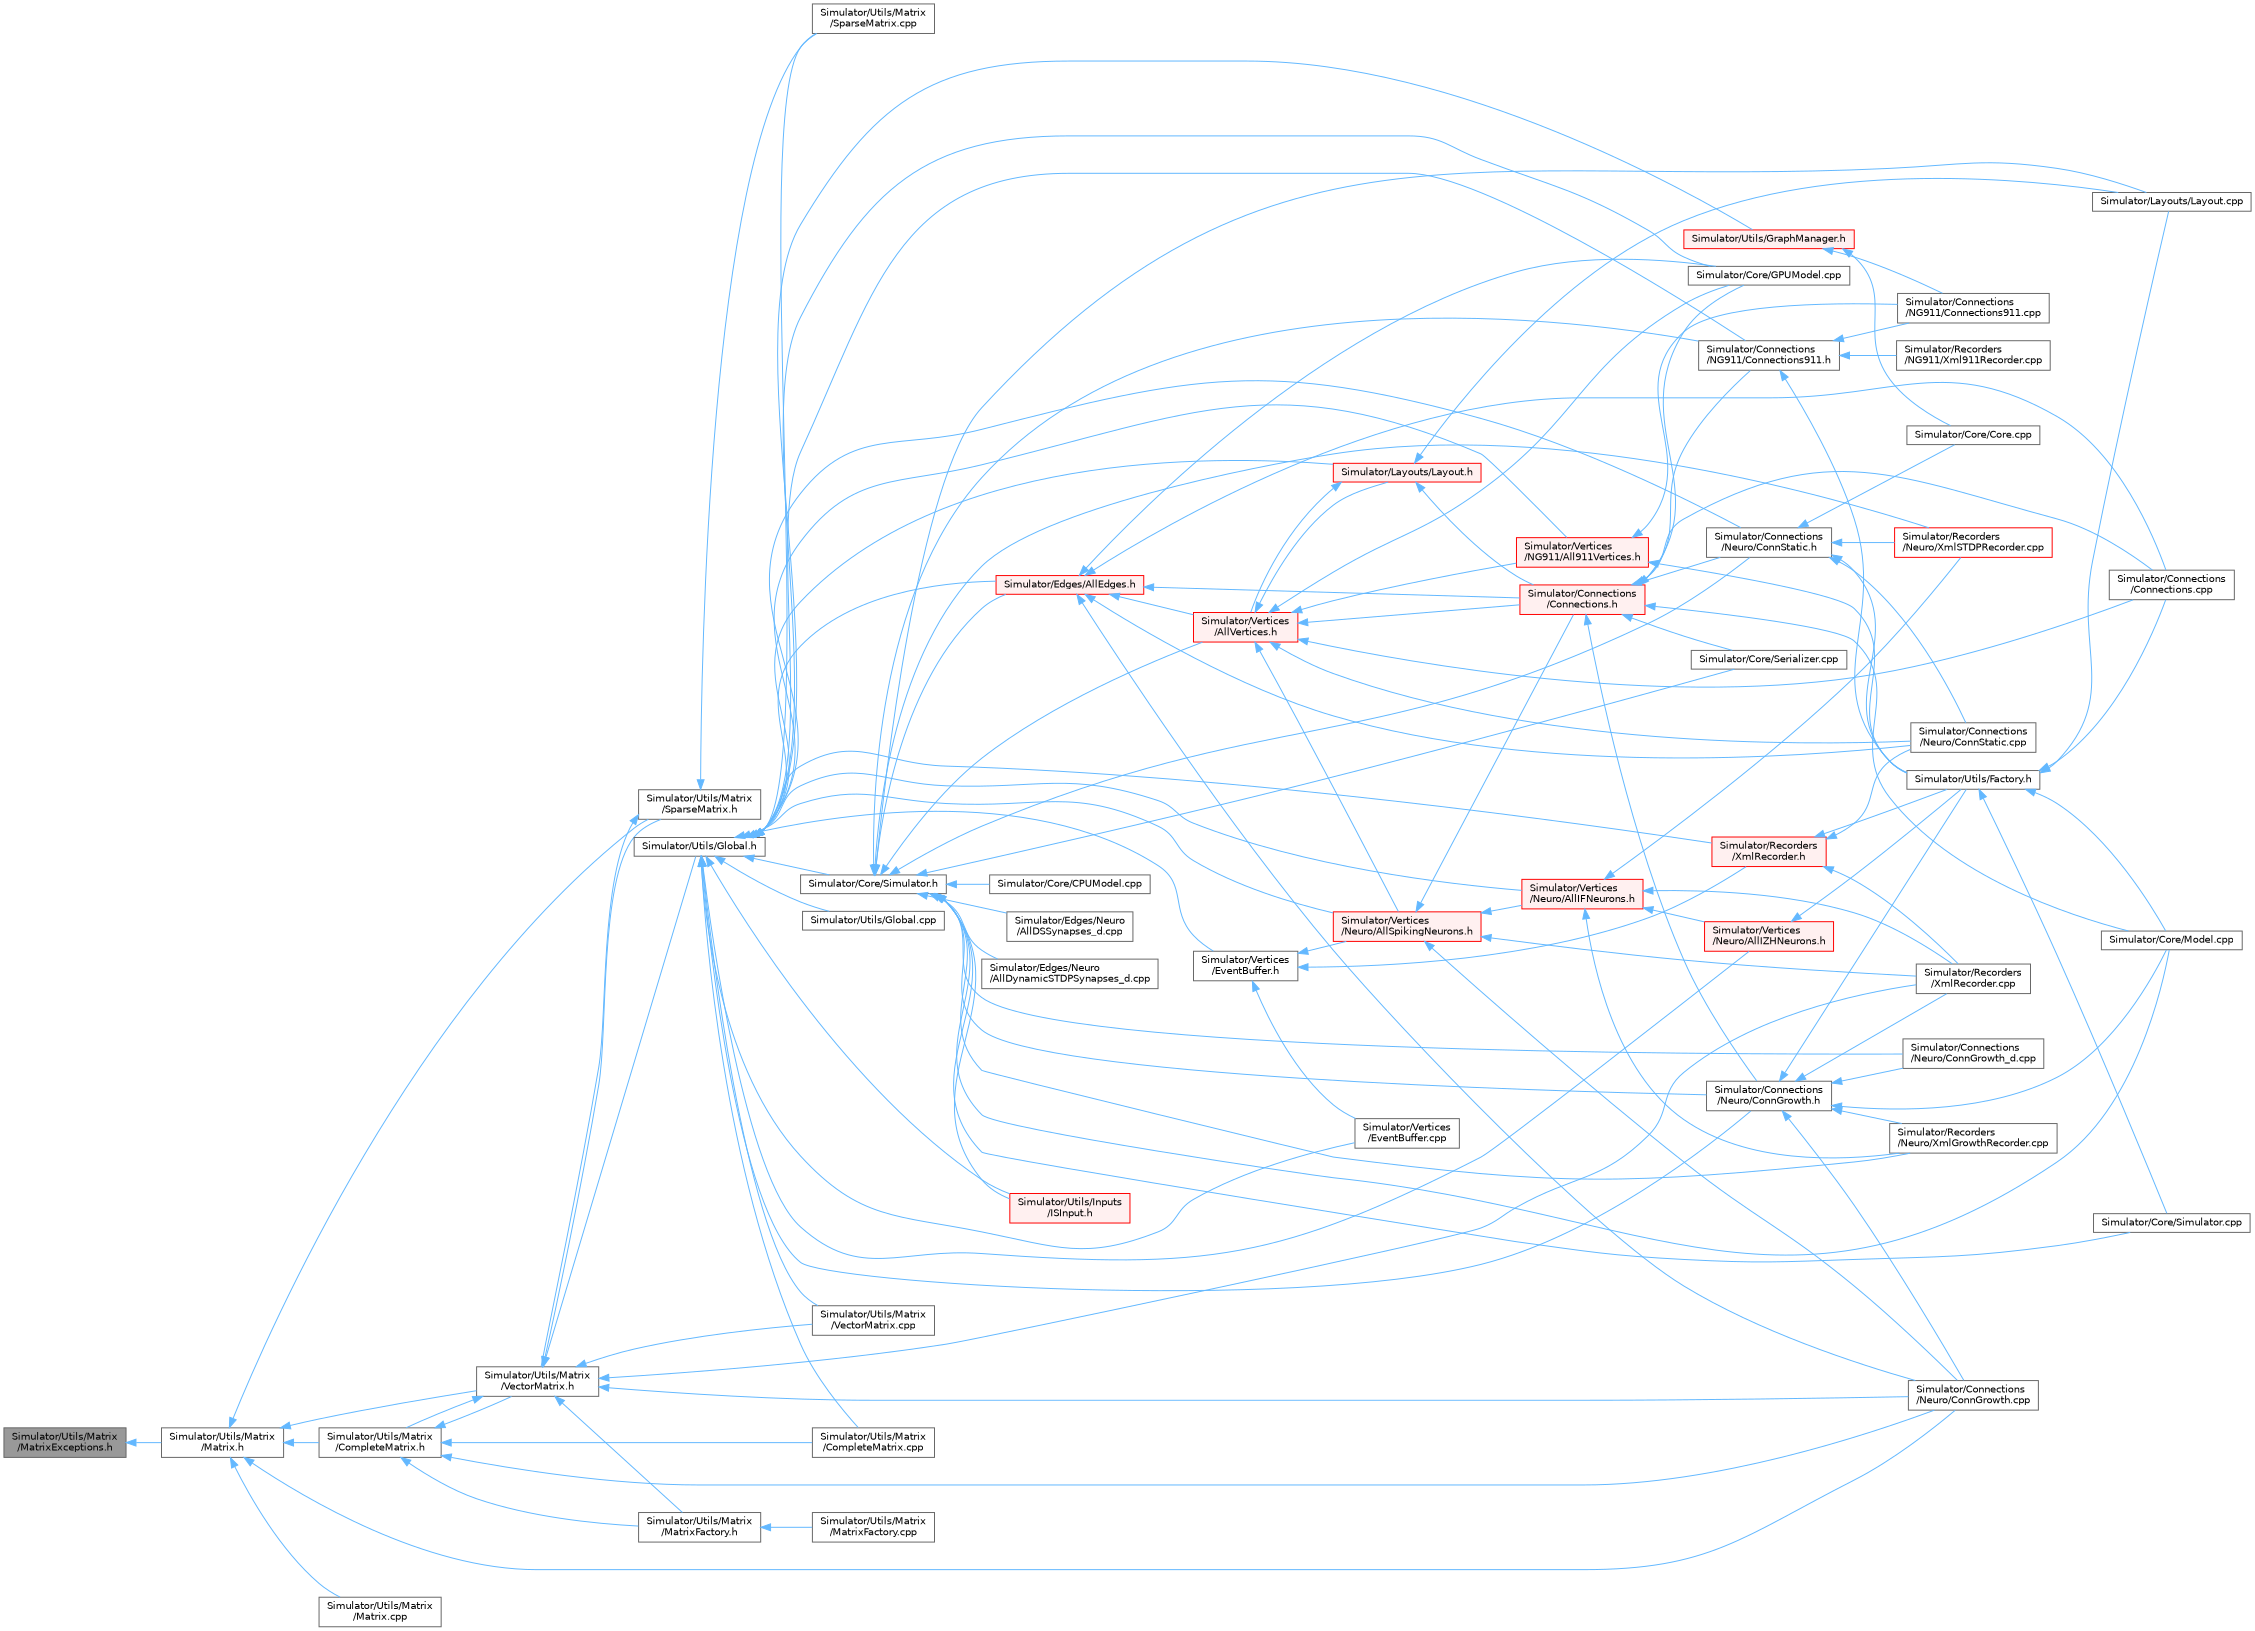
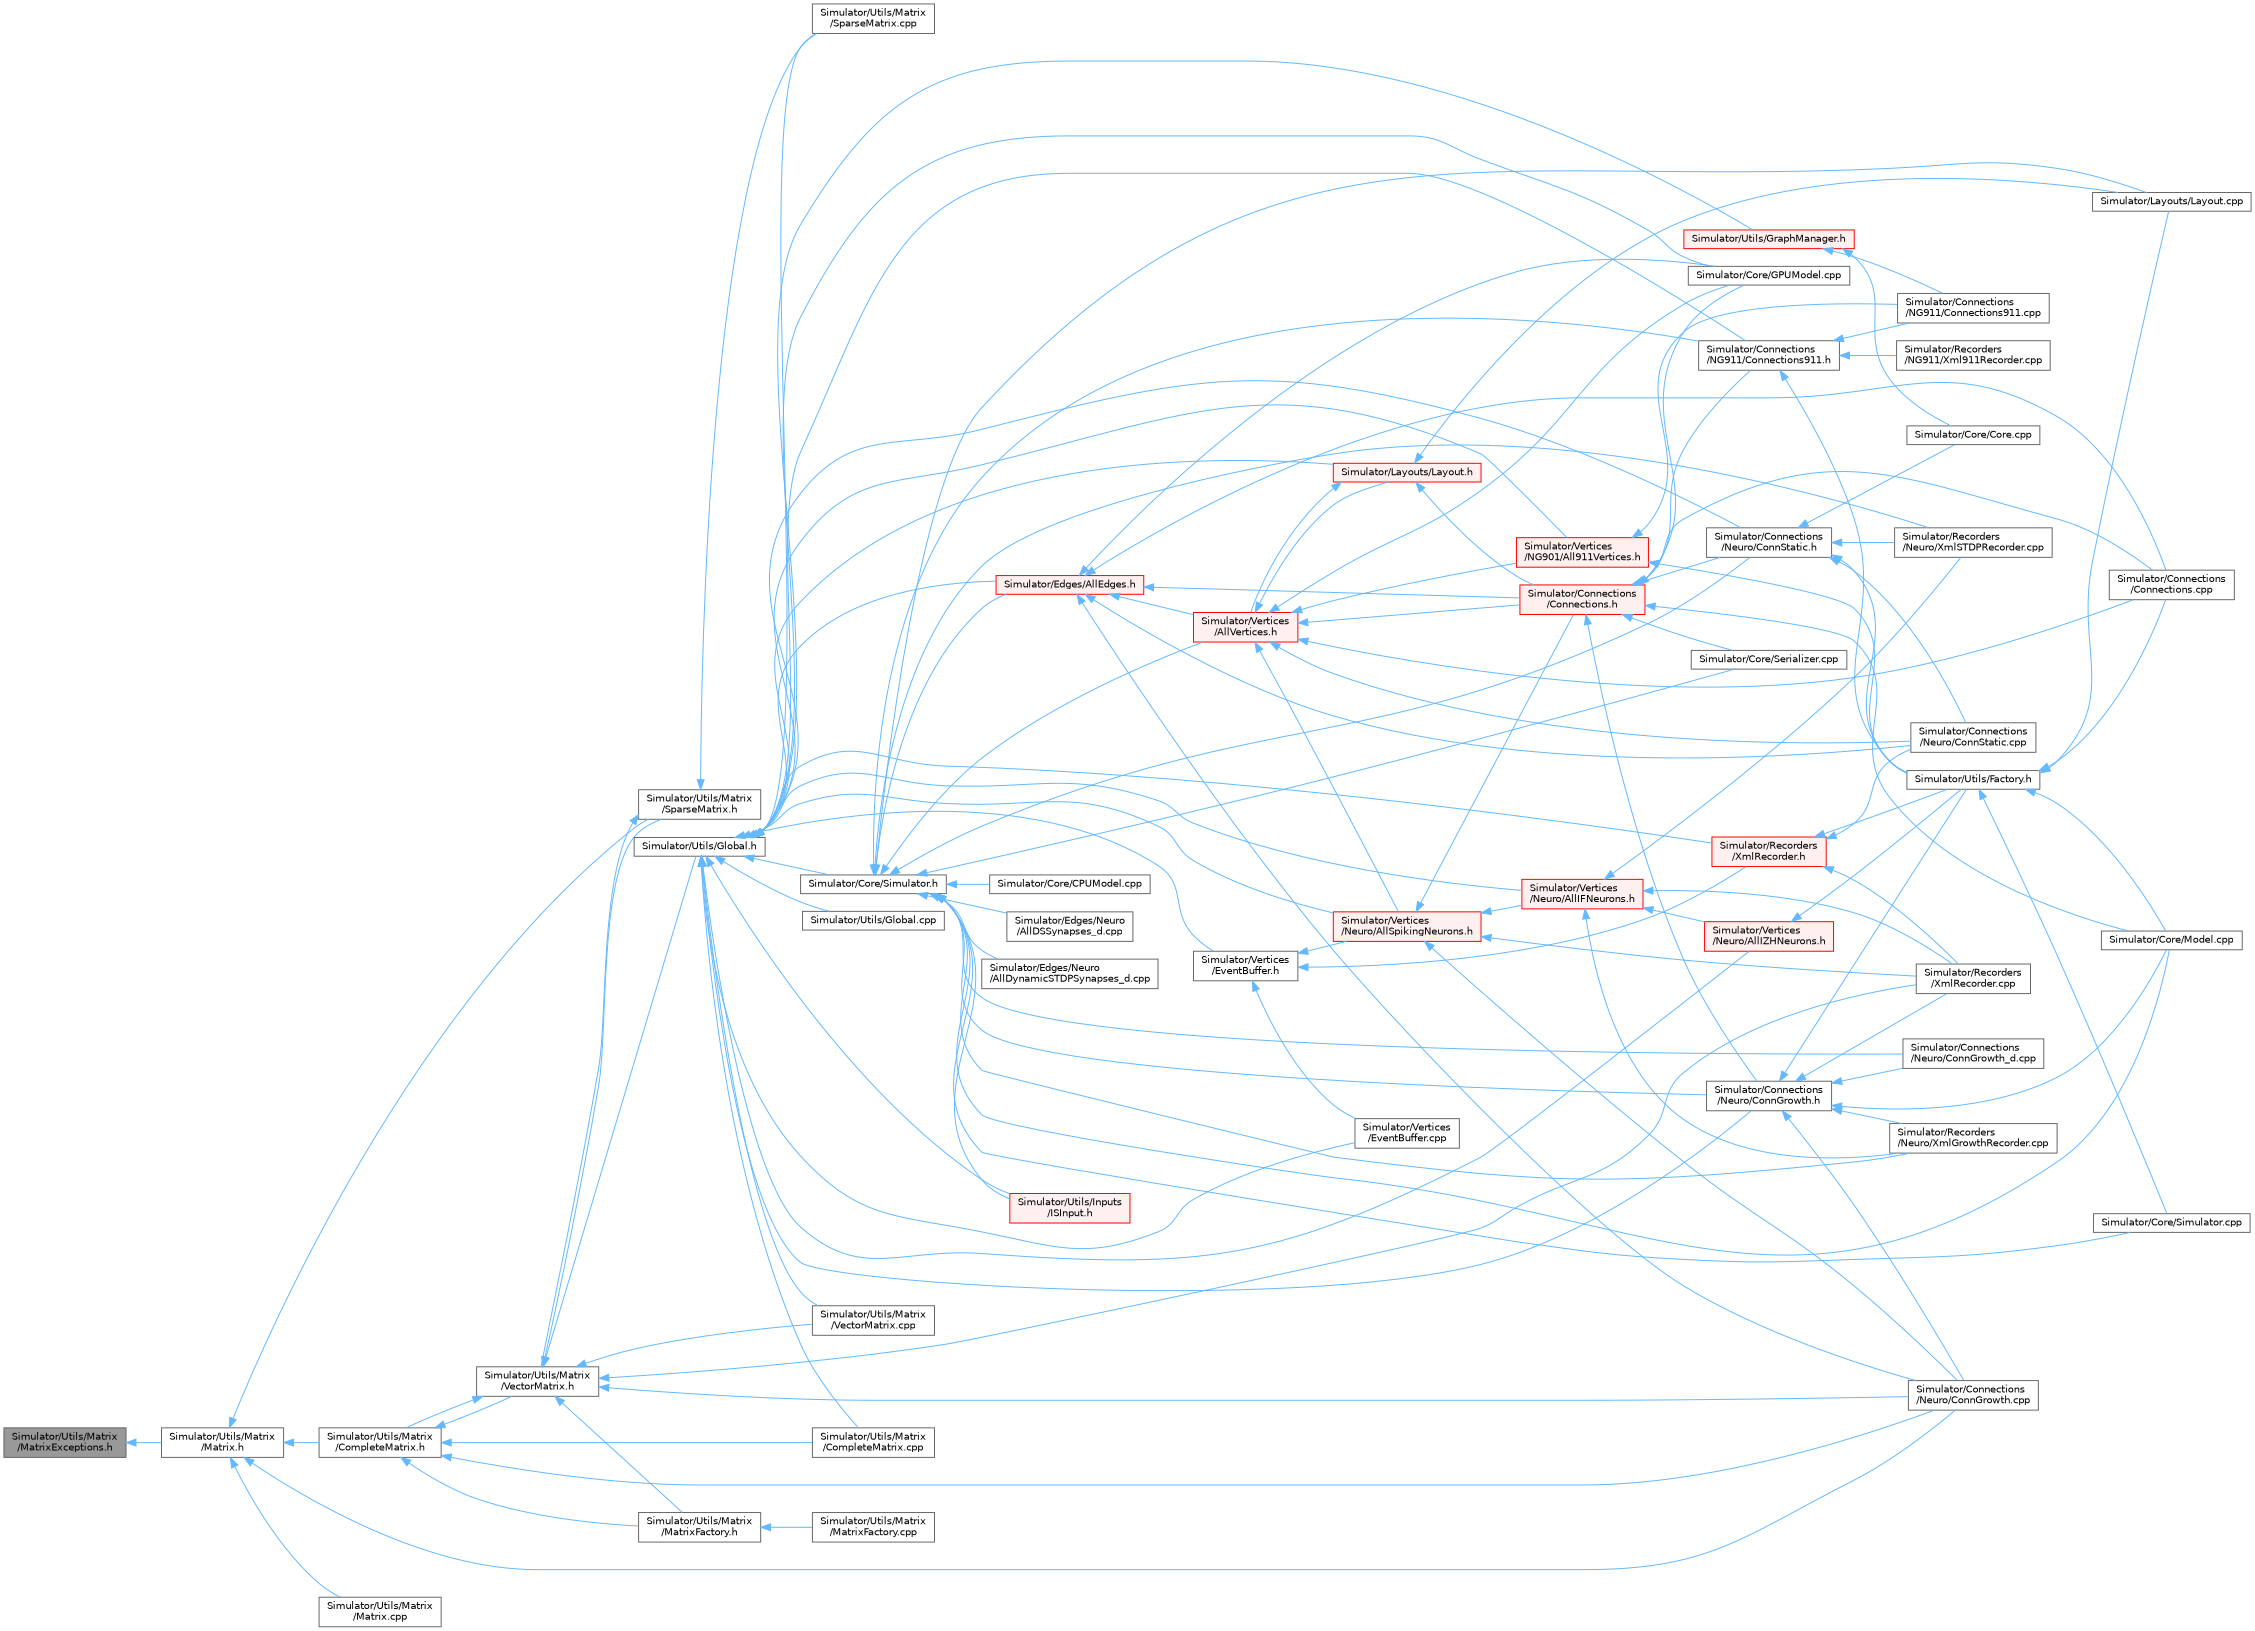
node "Simulator/Recorders /Neuro/XmlSTDPRecorder.cpp": color red -> grey40
node "Simulator/Vertices /NG911/All911Vertices.h": label "Simulator/Vertices /NG911/All911Vertices.h" -> "Simulator/Vertices /NG901/All911Vertices.h"
edge "Simulator/Utils/Matrix /VectorMatrix.h" -> "Simulator/Utils/Matrix /Matrix.h": removed
